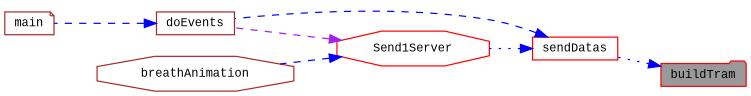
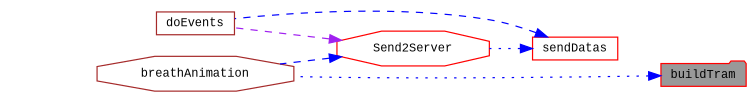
node "main": removed
node "Send1Server": label "Send1Server" -> "Send2Server"
edge "sendDatas" -> "buildTram": now "breathAnimation" -> "buildTram"
